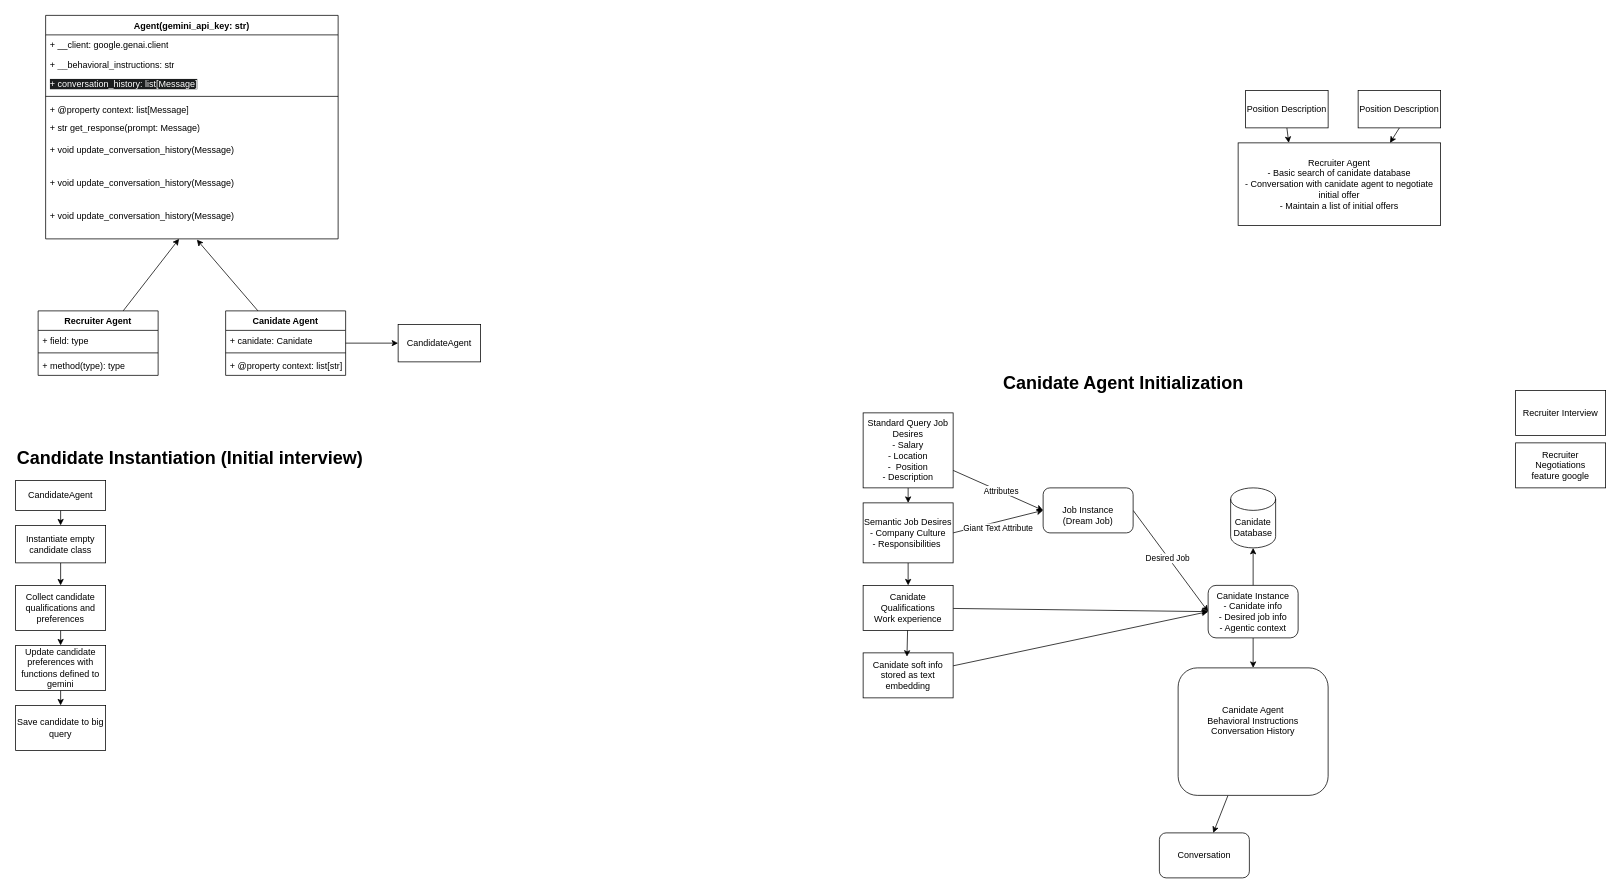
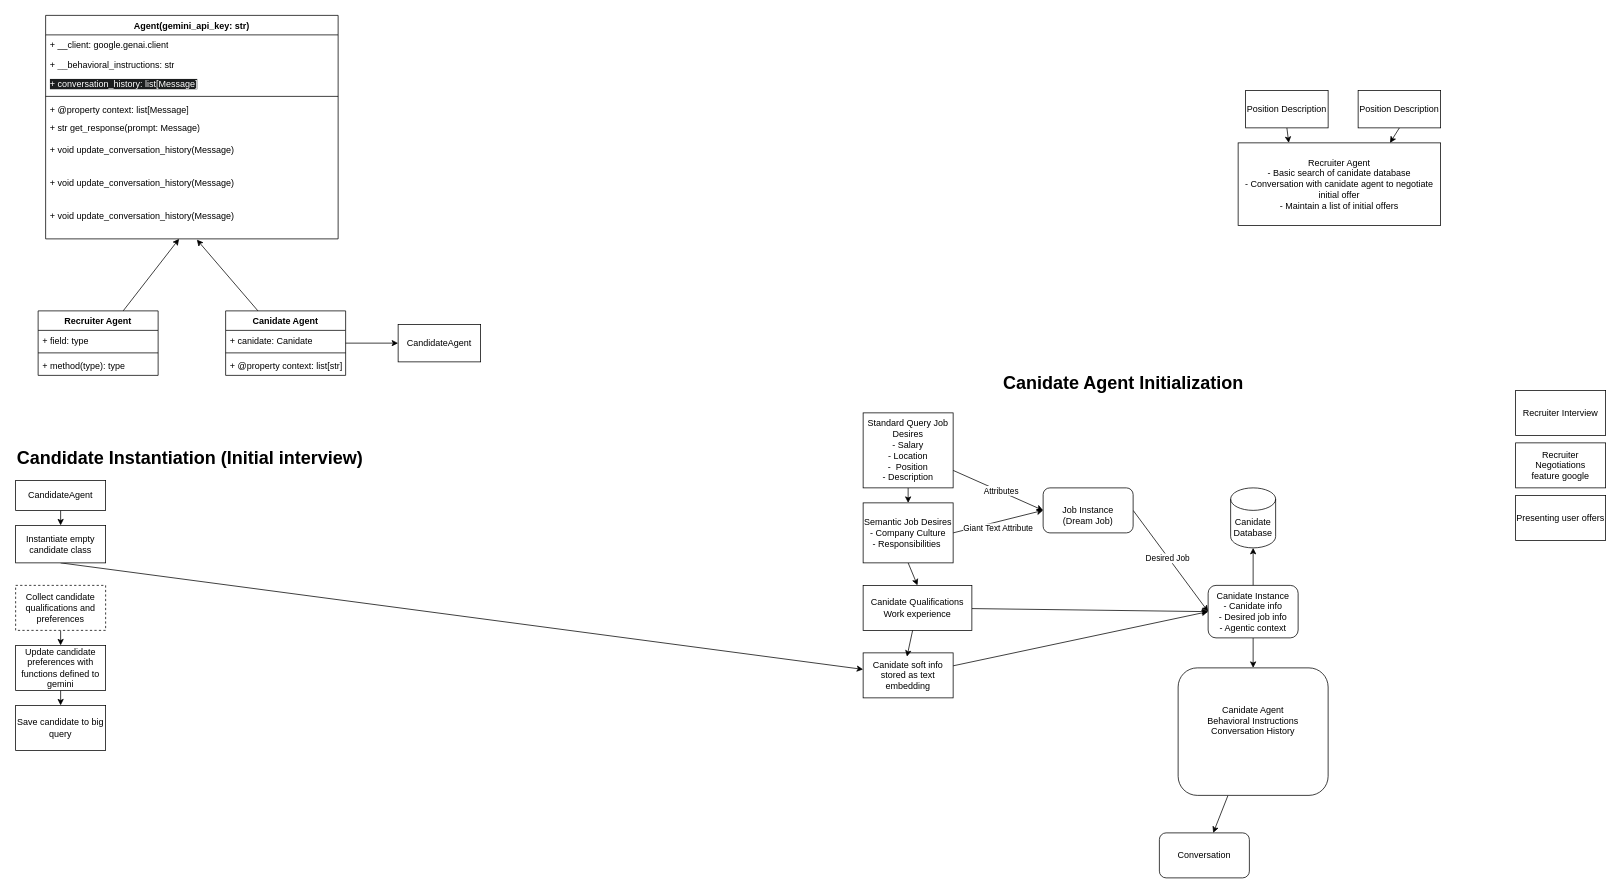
node "Presenting user offers": added
edge "Instantiate empty candidate class" -> "Collect candidate qualifications and preferences": now "Instantiate empty candidate class" -> "Canidate soft info stored as text embedding"
node "Collect candidate qualifications and preferences": style solid -> dashed
node "Canidate Qualifications Work experience": size 90x45 -> 109x45
